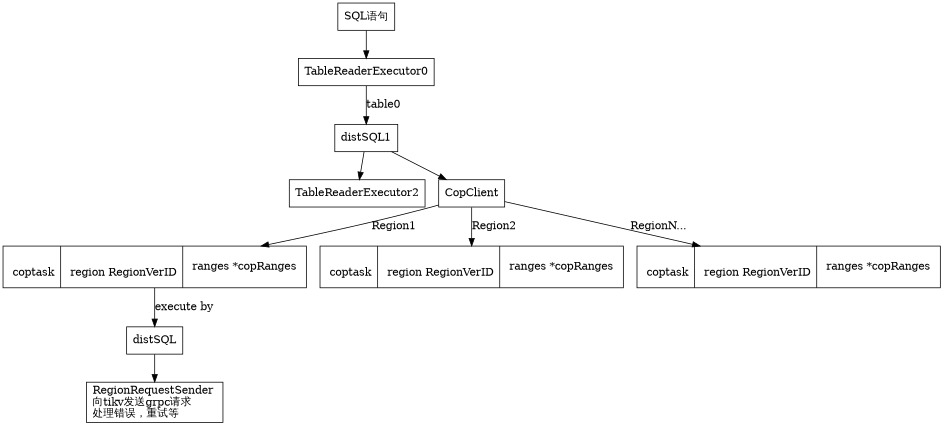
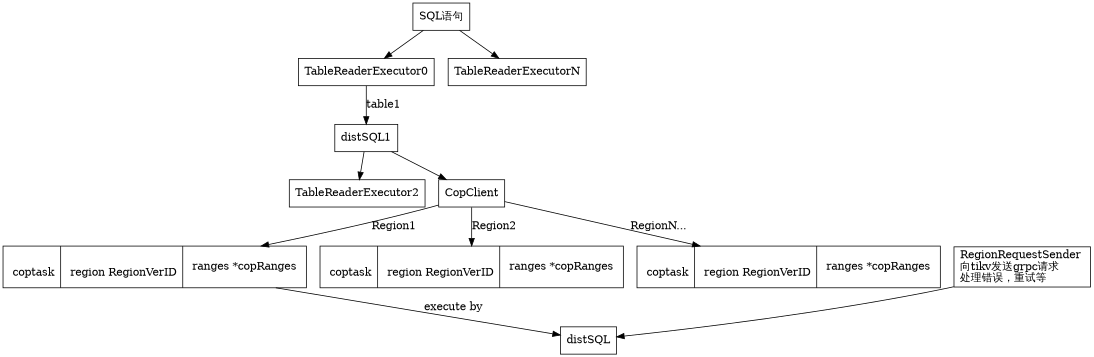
node "TableReaderExecutorN": added
edge "TableReaderExecutor0" -> "distSQL1": label "table0" -> "table1"
edge "distSQL" -> "RegionRequestSender 向tikv发送grpc请求 处理错误，重试等": reversed
